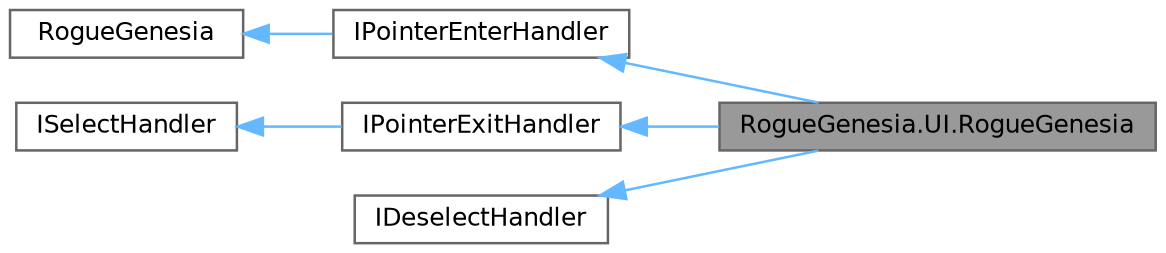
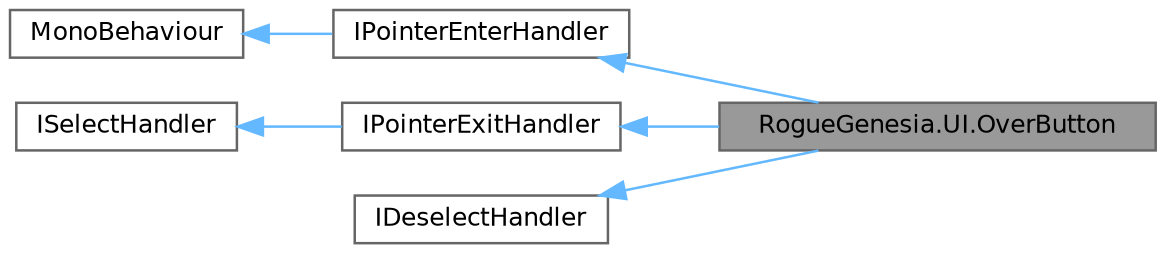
node "RogueGenesia": label "RogueGenesia" -> "MonoBehaviour"
node "RogueGenesia.UI.RogueGenesia": label "RogueGenesia.UI.RogueGenesia" -> "RogueGenesia.UI.OverButton"
